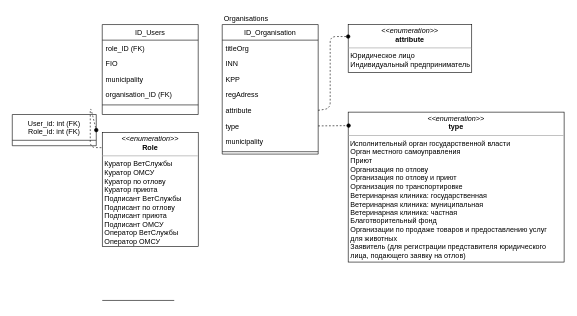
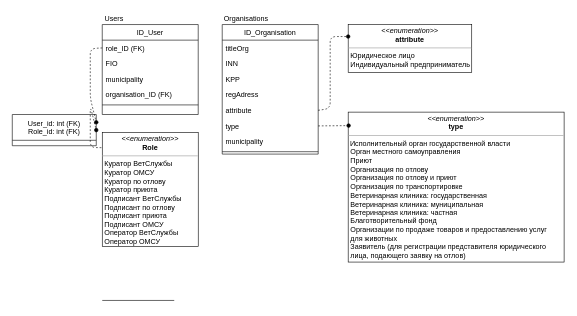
node "Users": added
node "ID_Users": label "ID_Users" -> "ID_User"
edge "role_ID (FK)" -> "User_id: int (FK) Role_id: int (FK)": added
